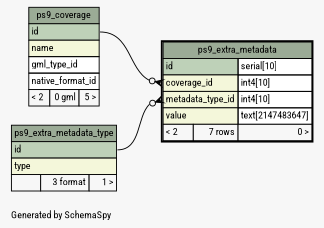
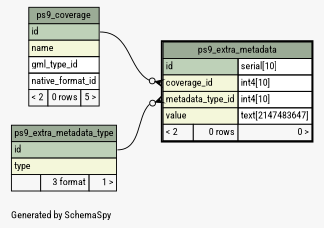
node "ps9_coverage": text "0 gml" -> "0 rows"
node "ps9_extra_metadata": text "7 rows" -> "0 rows"
